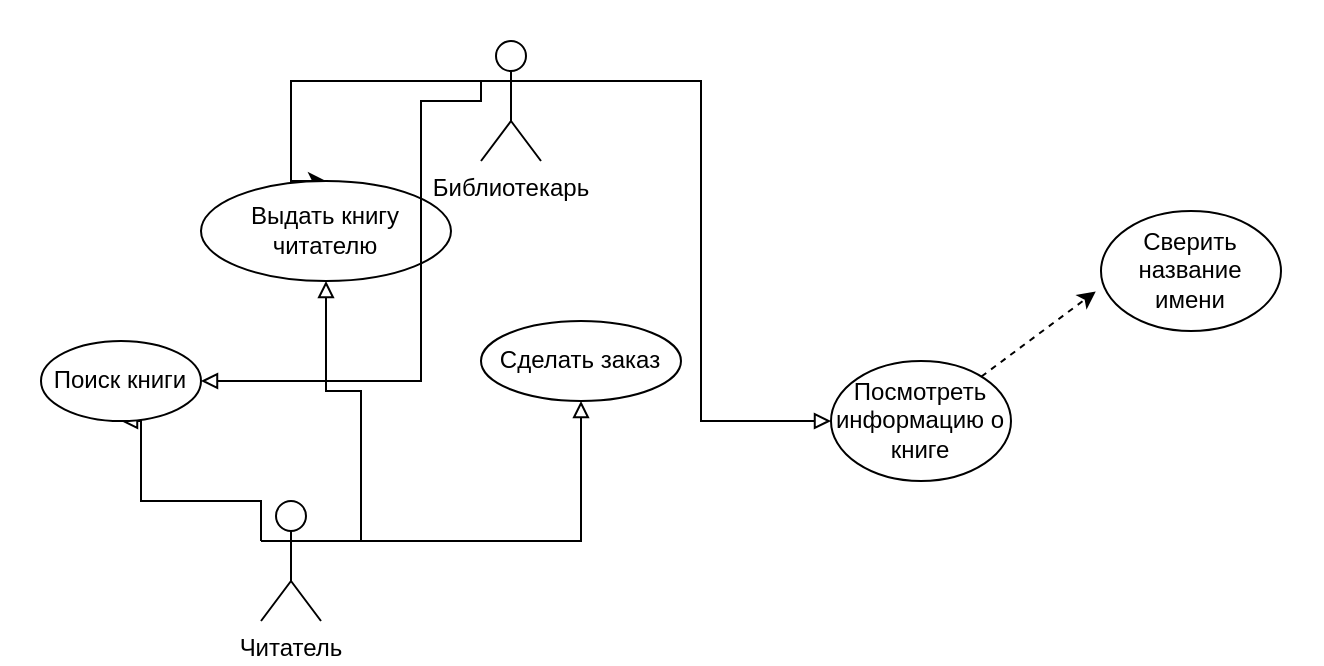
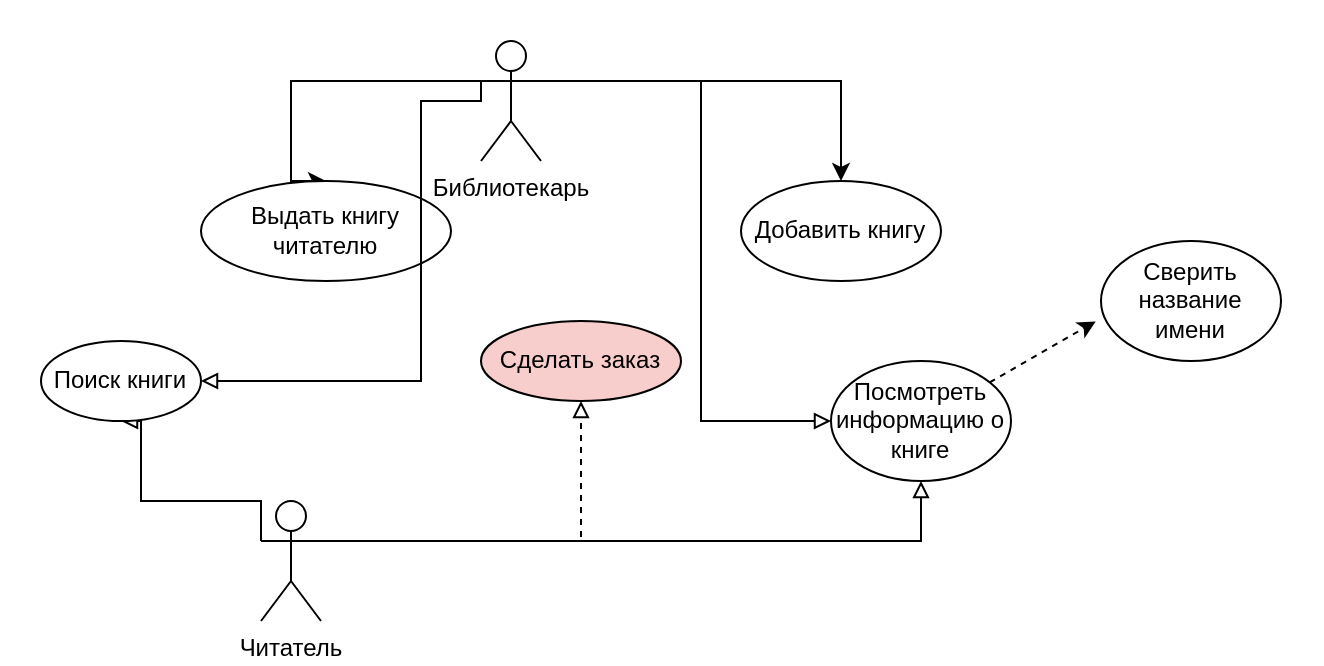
edge "Библиотекарь" -> "Добавить книгу": added
node "Добавить книгу": added
node "Сверить название имени": moved (1191, 271) -> (1191, 301)
node "Сделать заказ": fillcolor #ffffff -> #f8cecc
edge "Читатель" -> "Выдать книгу читателю": now "Читатель" -> "Посмотреть информацию о книге"
edge "Читатель" -> "Сделать заказ": style solid -> dashed
